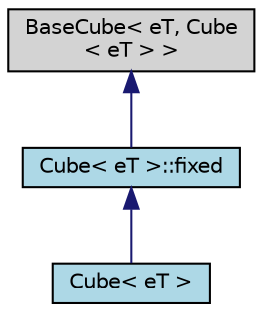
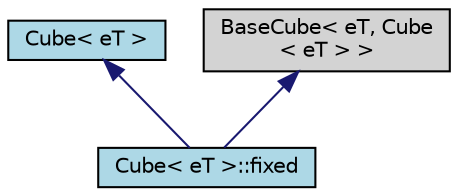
edge "Cube< eT >" -> "Cube< eT >::fixed": reversed
